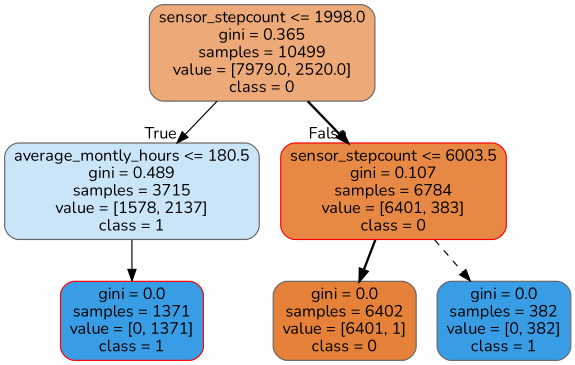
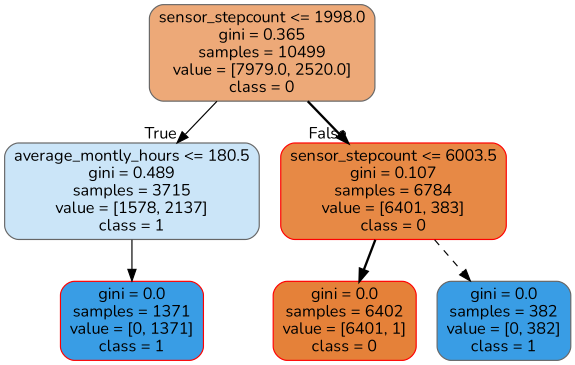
node "gini = 0.0 samples = 6402 value = [6401, 1] class = 0": color gray40 -> red
